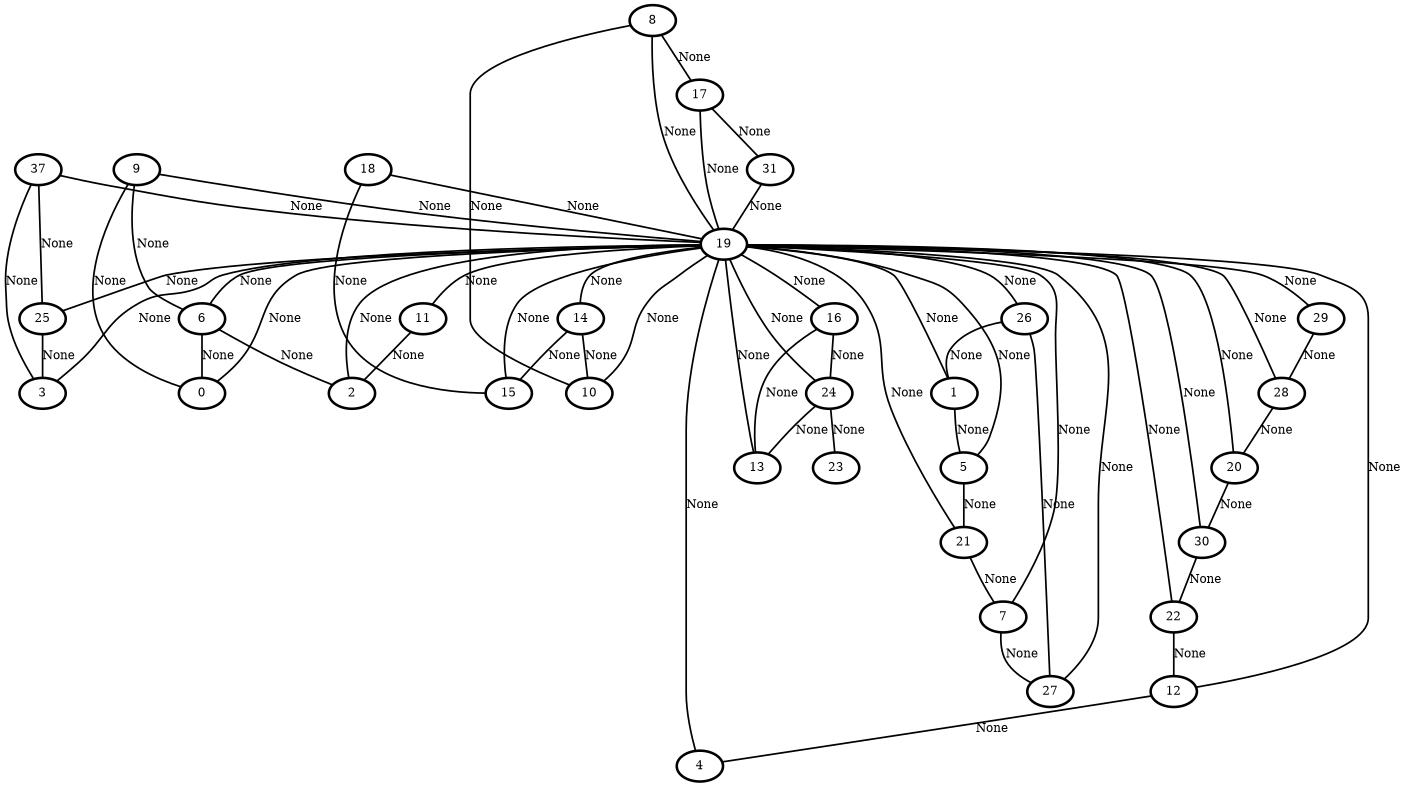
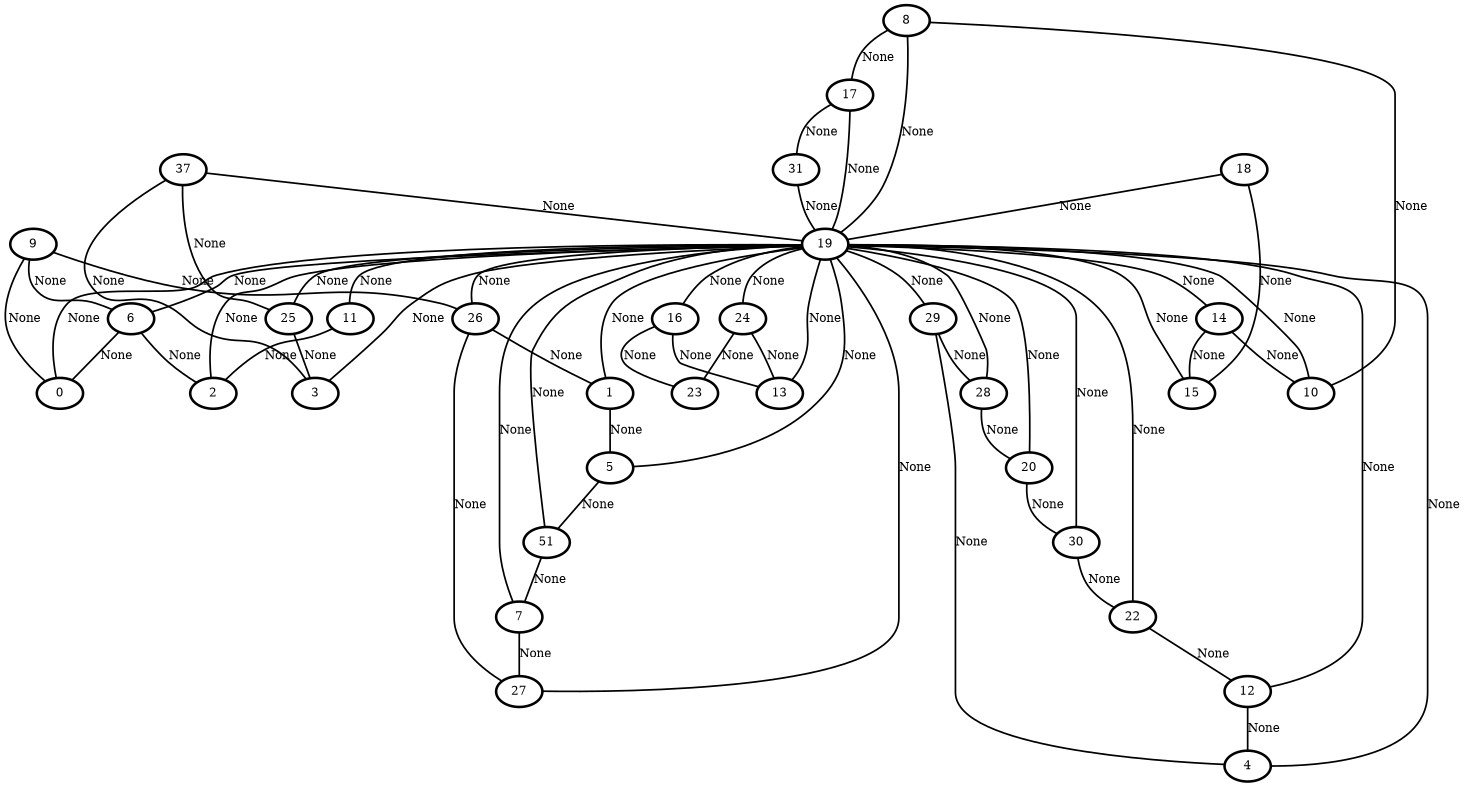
edge "9" -- "19": now "9" -- "26"
edge "16" -- "24": now "16" -- "23"
node "21": label "21" -> "51"
edge "29" -- "4": added, label "None"
